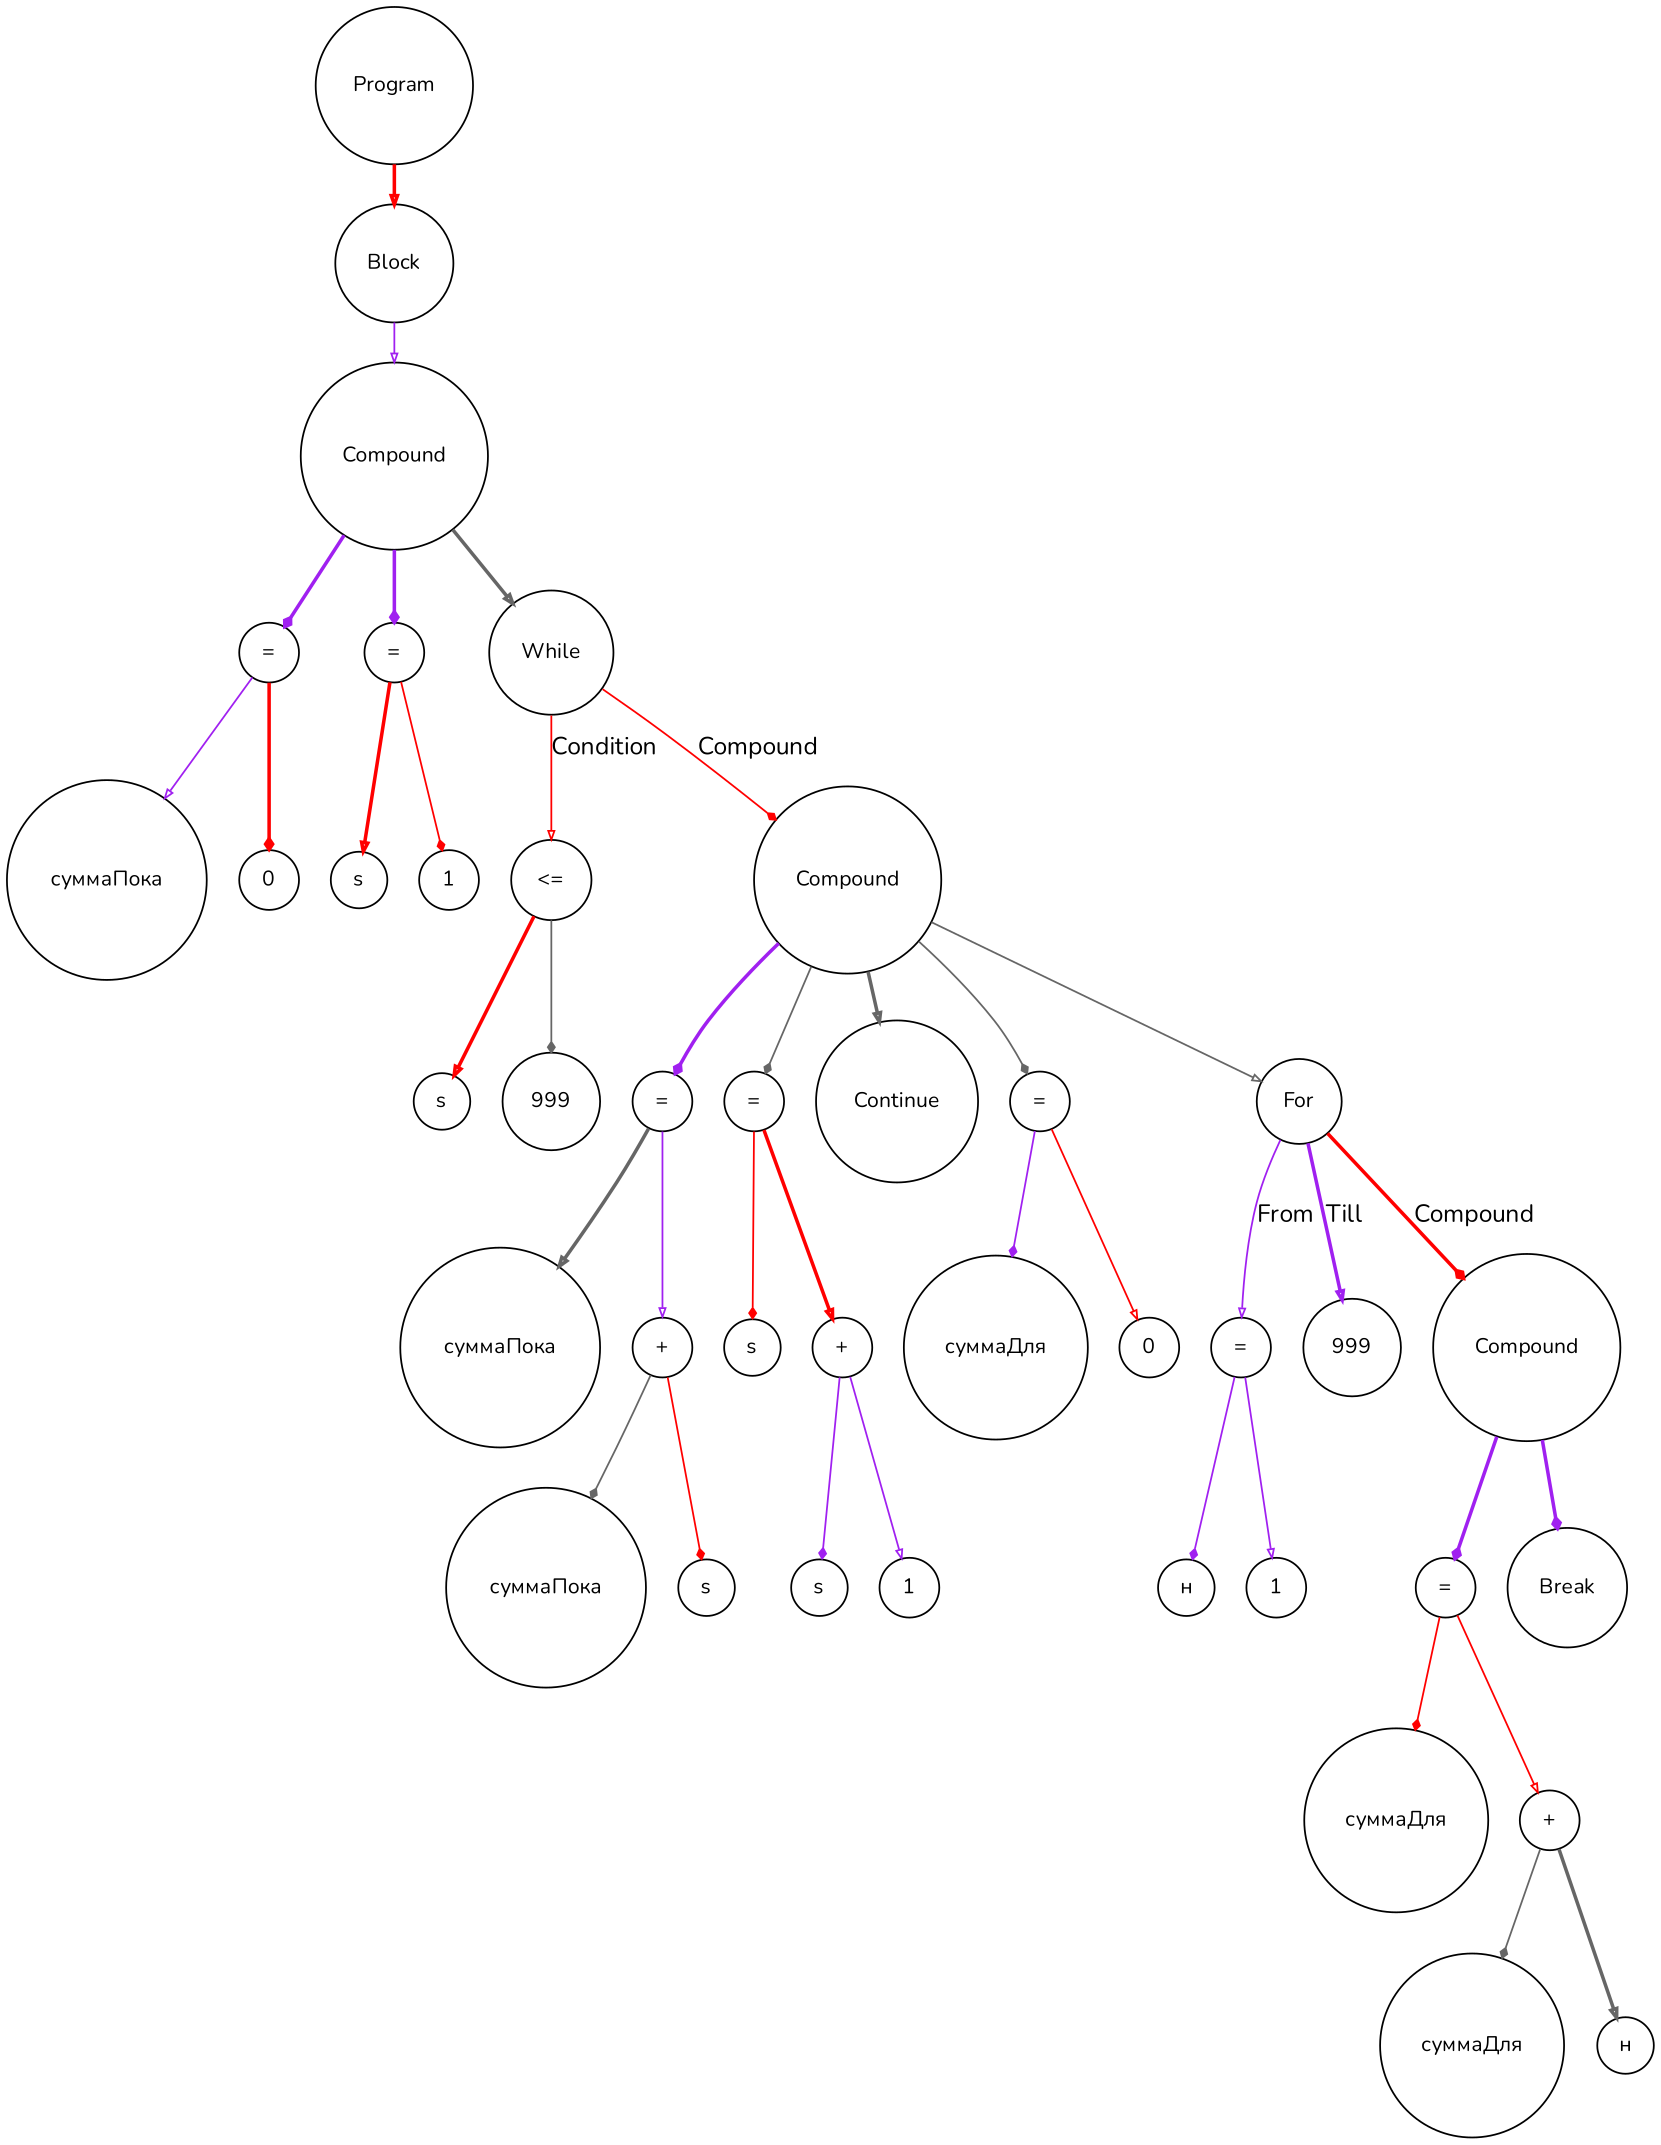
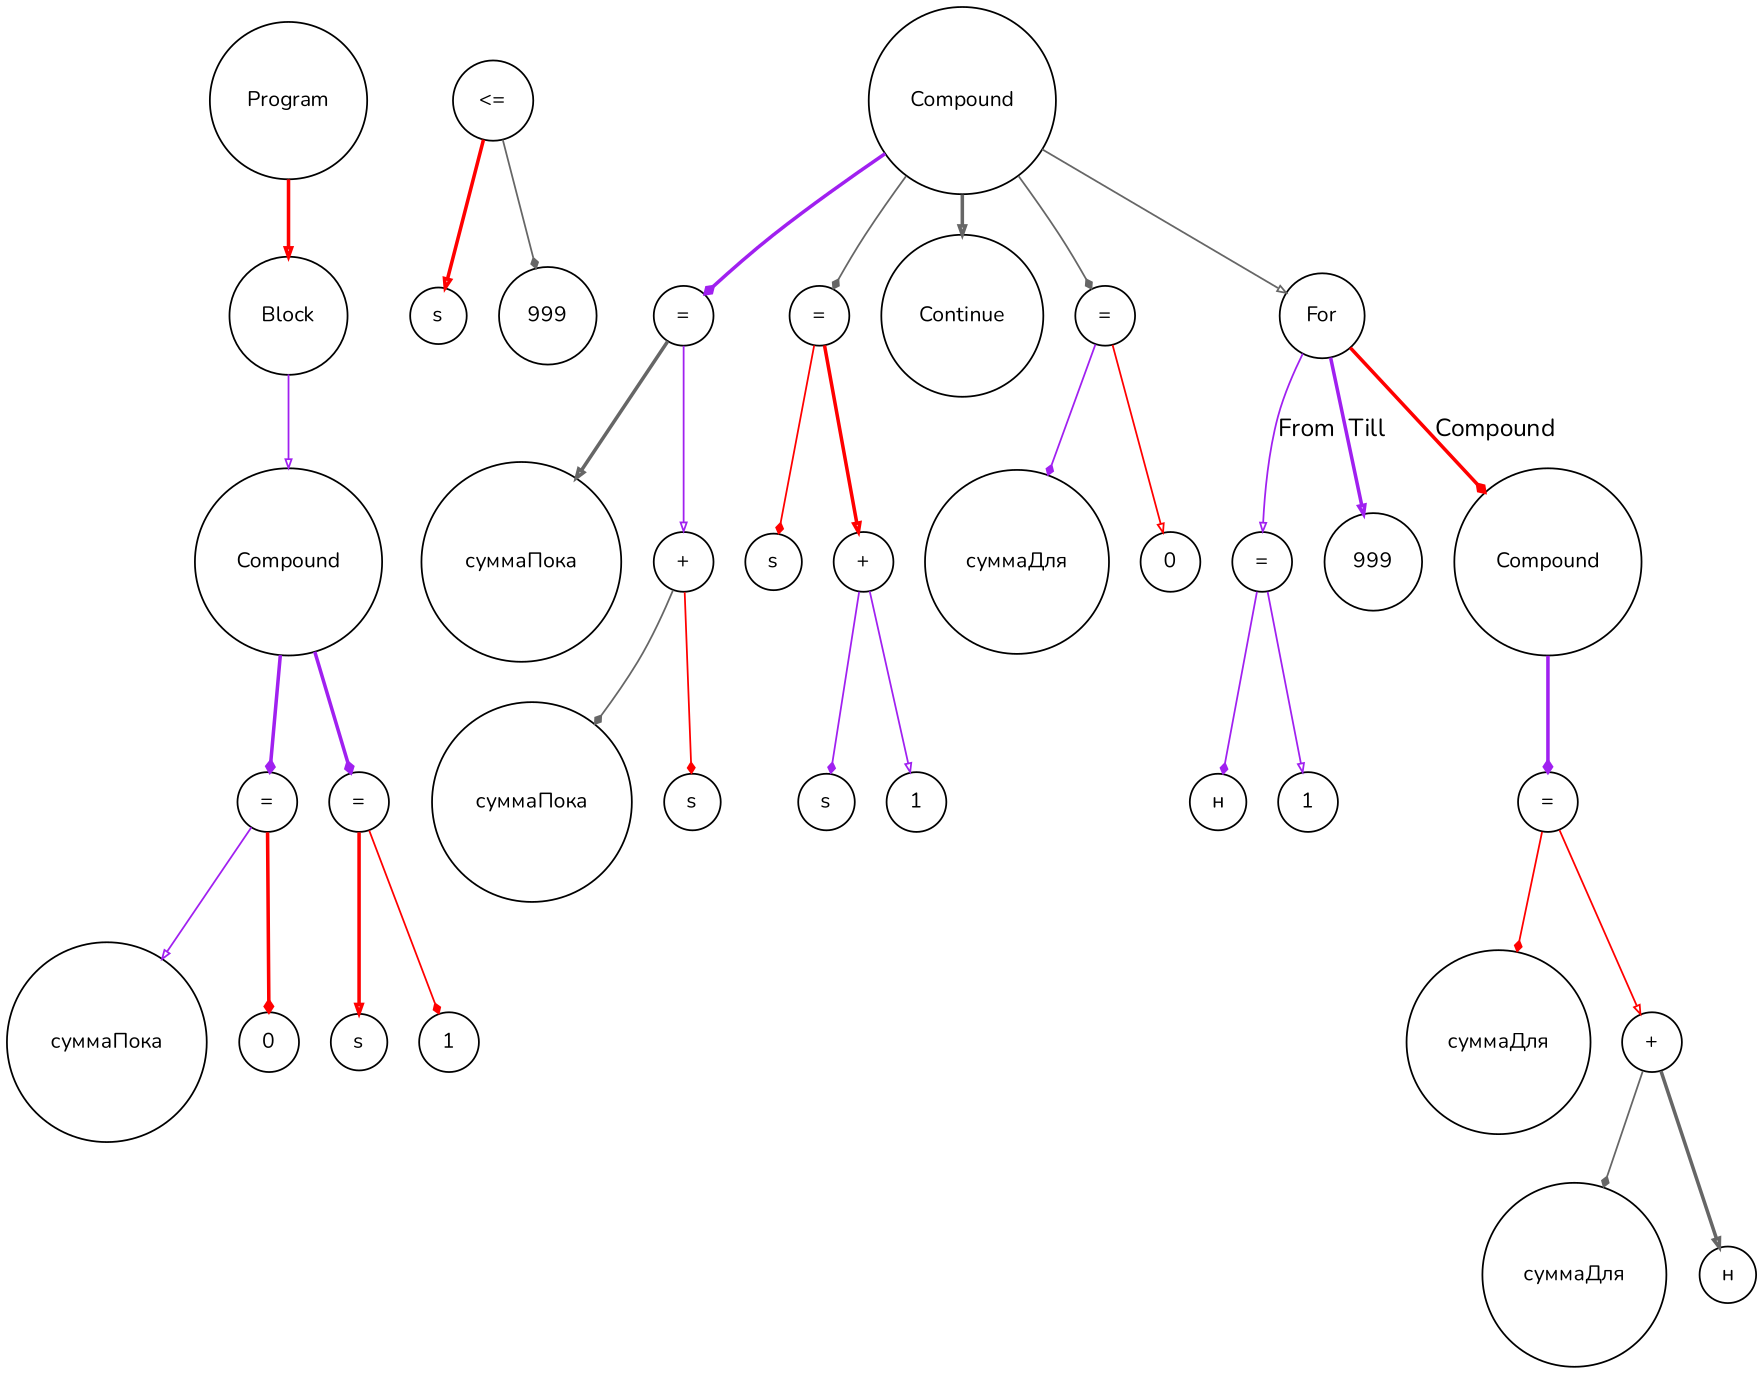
node "While": removed
node "Break": removed
